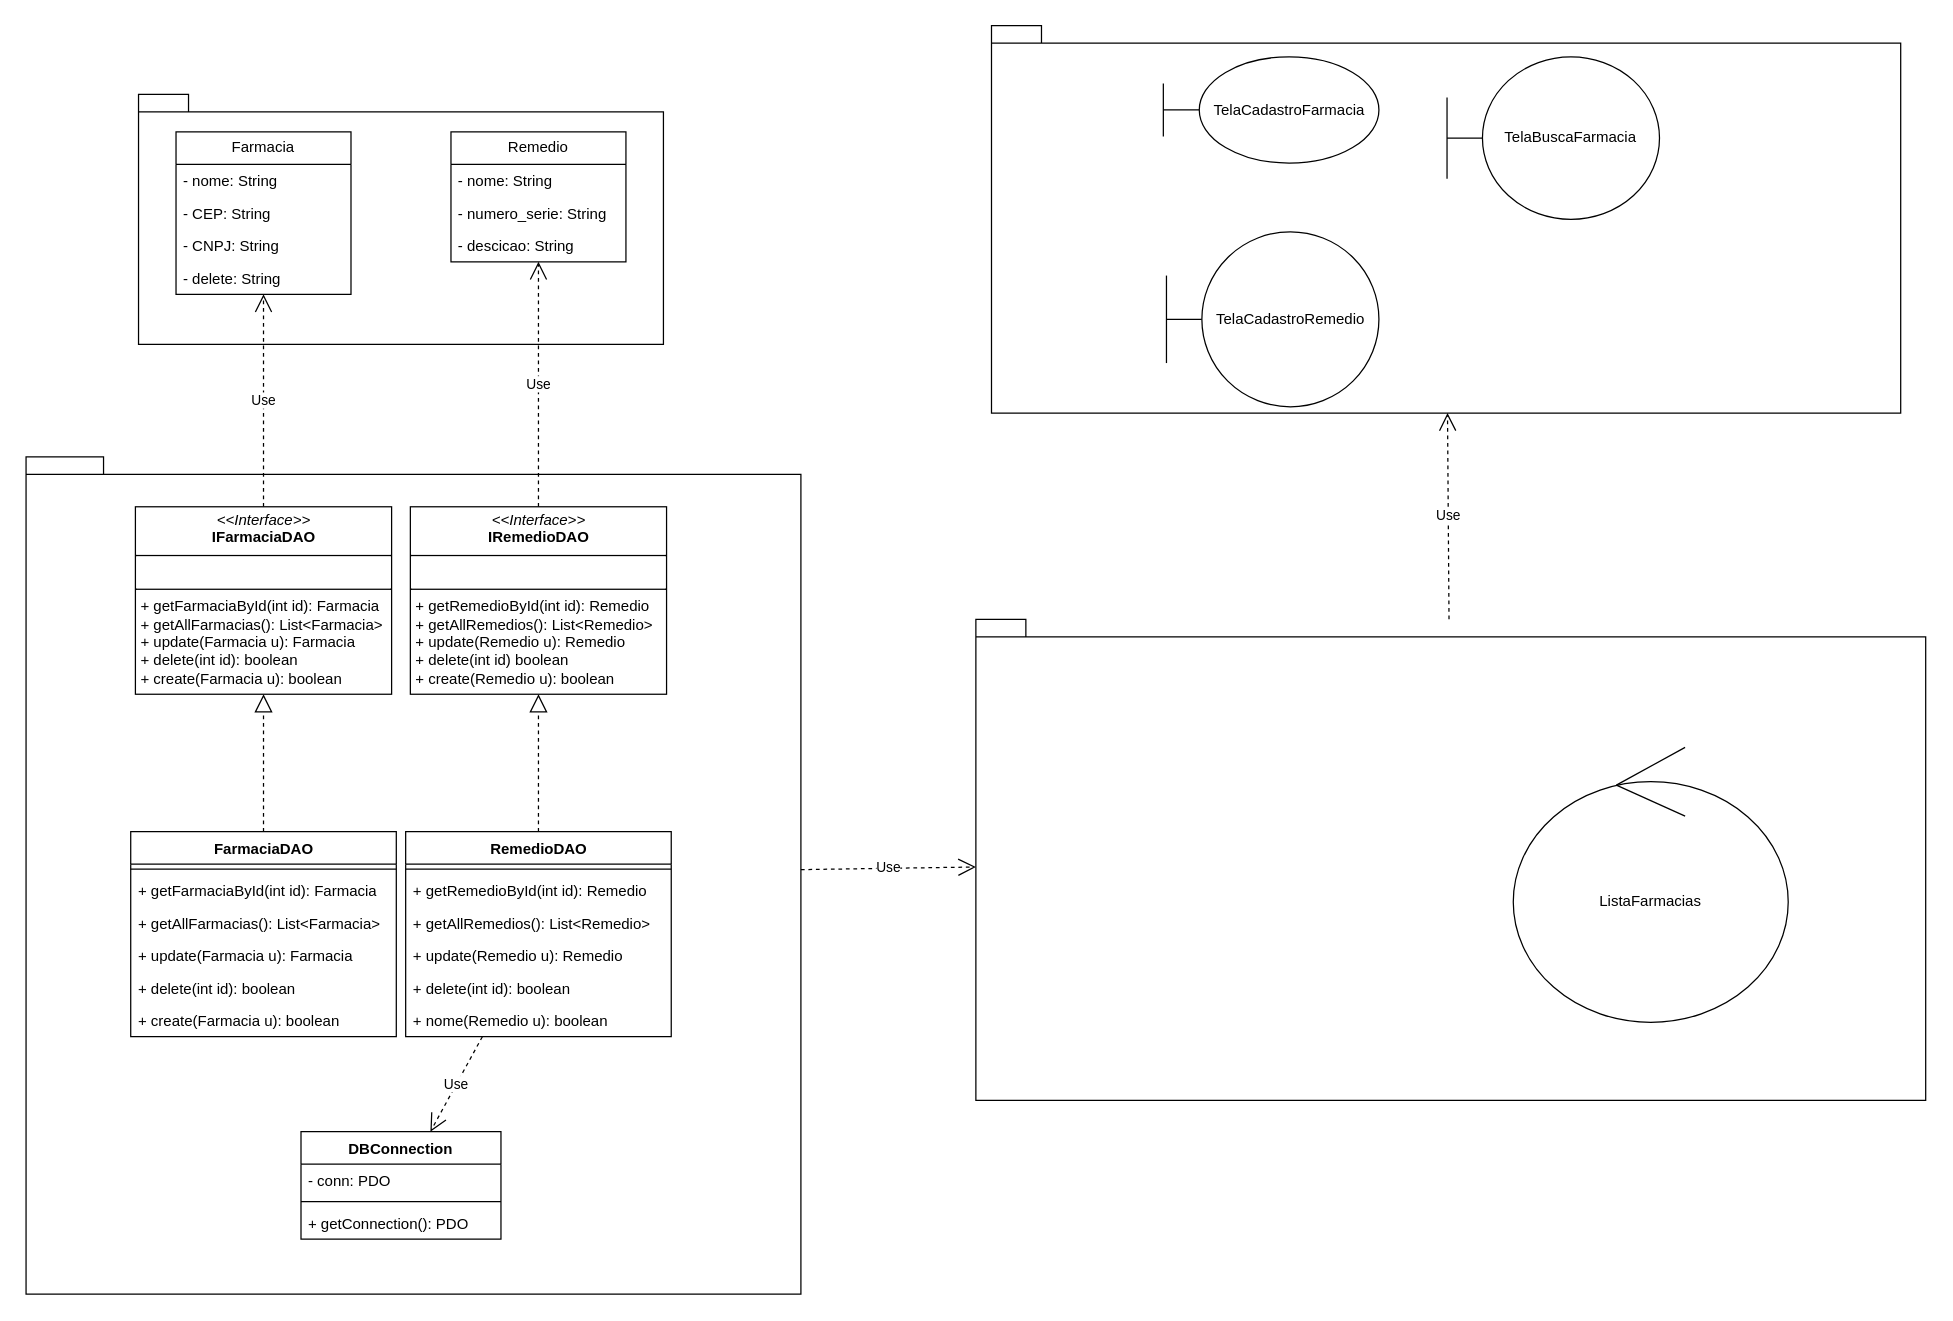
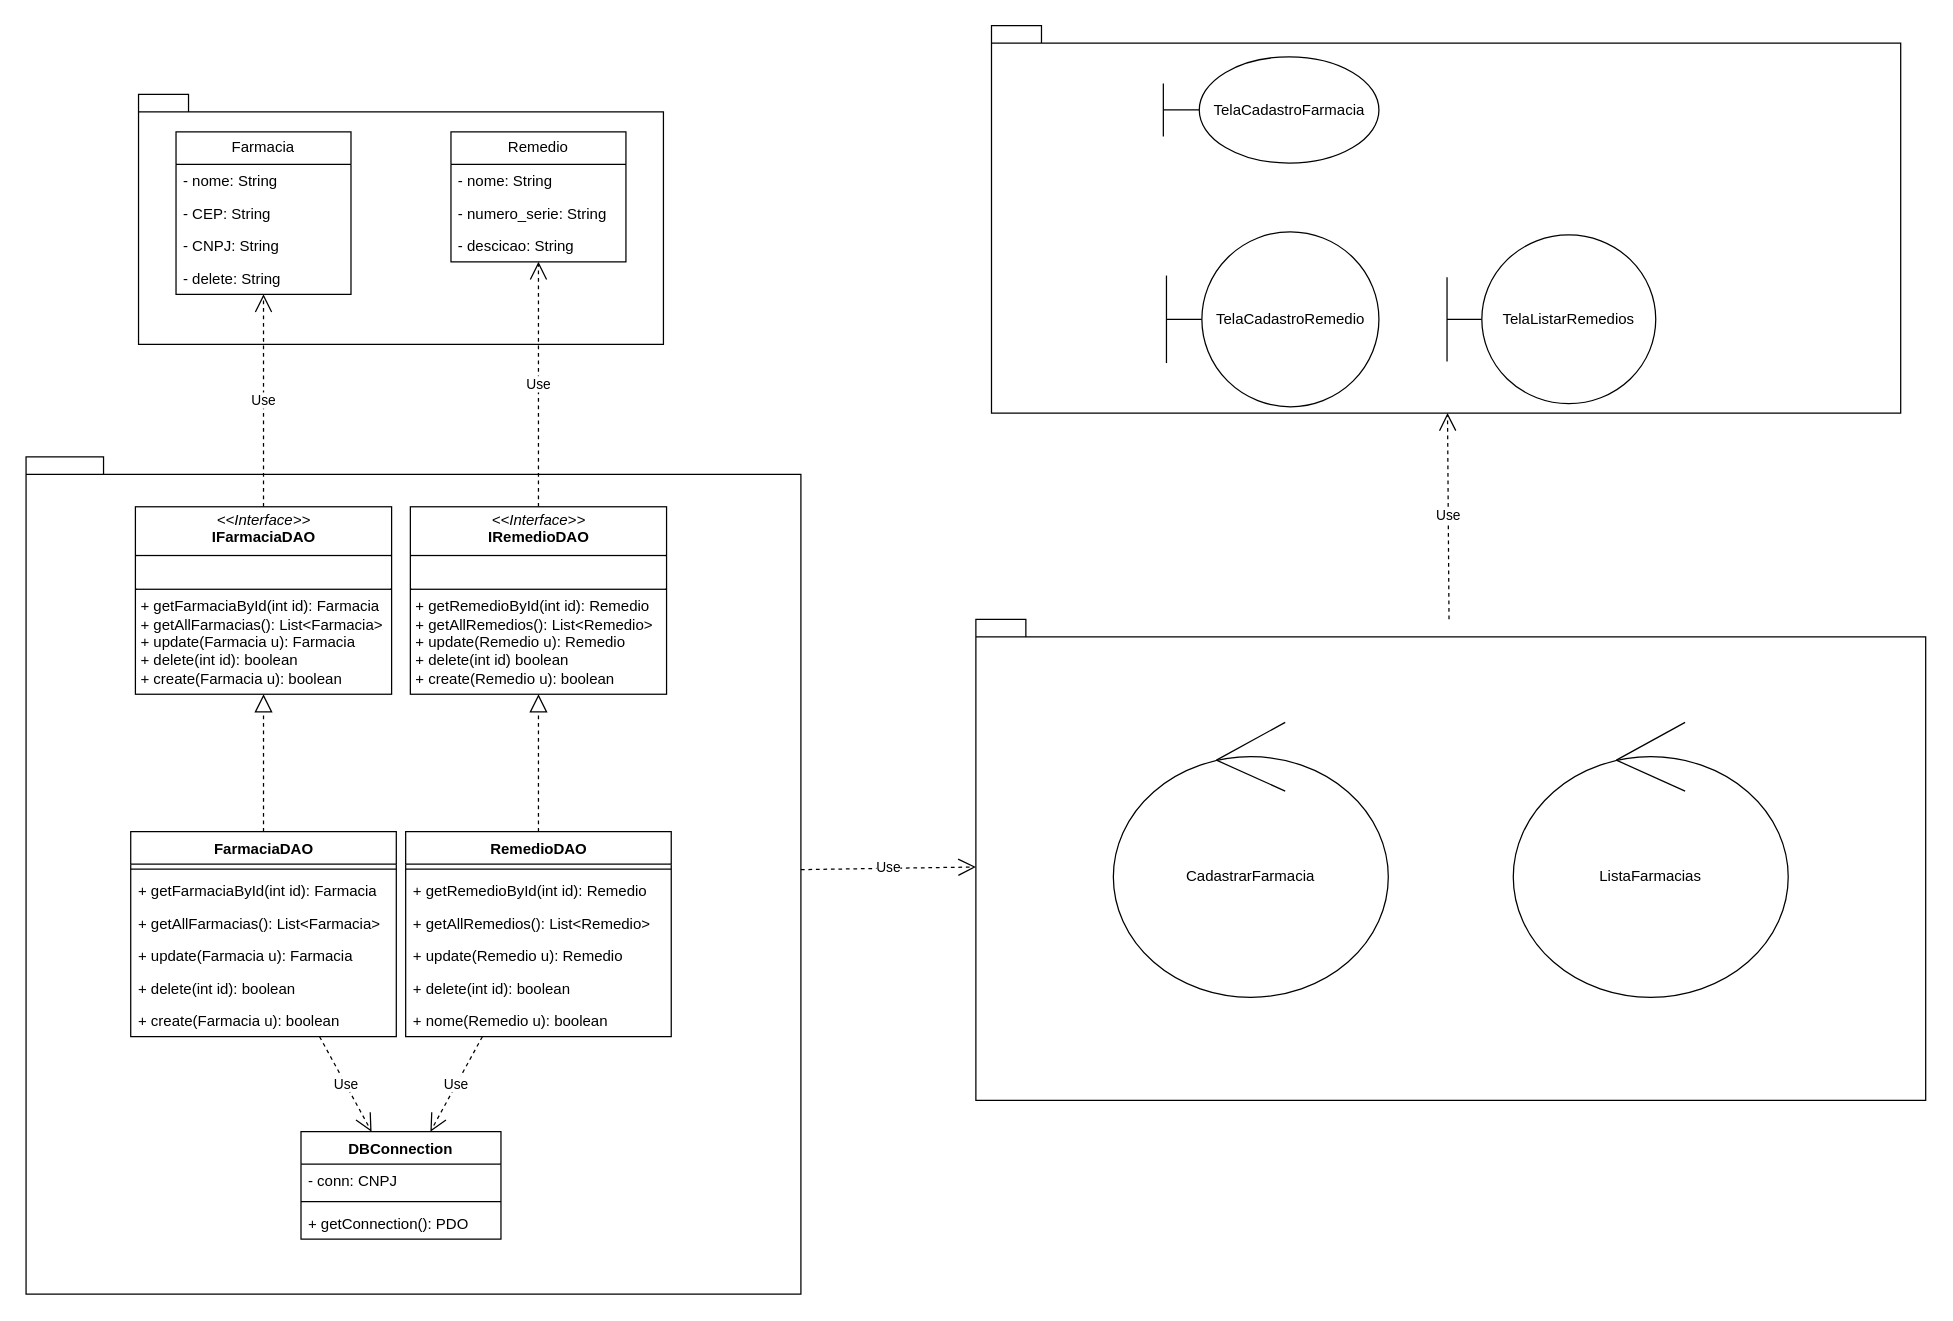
node "TelaBuscaFarmacia": removed
node "TelaListarRemedios": added
node "CadastrarFarmacia": added
node "ListaFarmacias": moved (1651, 885) -> (1651, 860)
edge "FarmaciaDAO" -> "DBConnection": added, label "Use"
node "- conn: PDO": label "- conn: PDO" -> "- conn: CNPJ"
